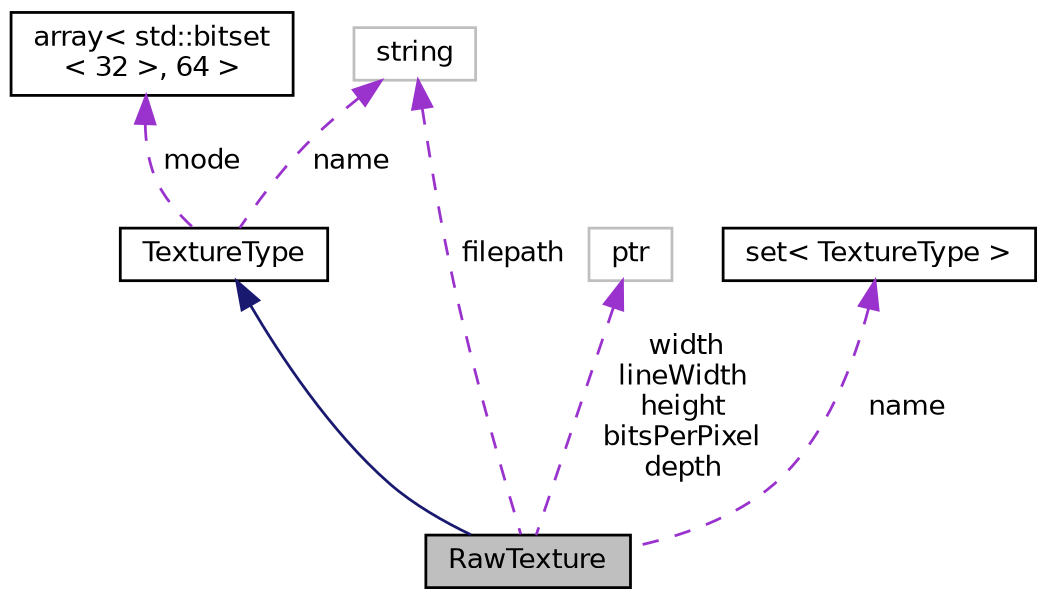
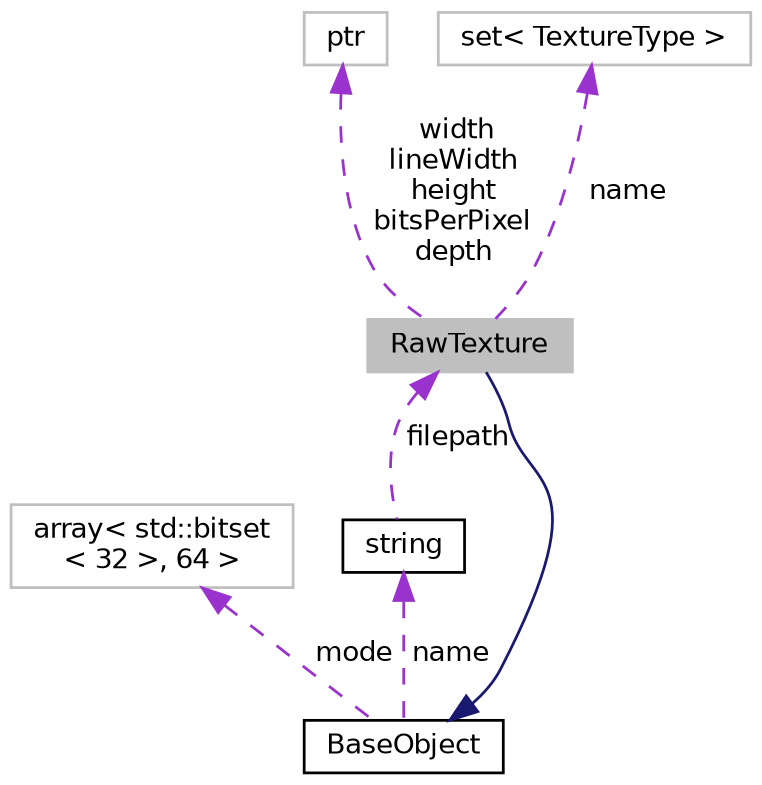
node "array< std::bitset < 32 >, 64 >": color black -> grey75
node "string": color grey75 -> black
node "TextureType": label "TextureType" -> "BaseObject"
node "set< TextureType >": color black -> grey75
edge "RawTexture" -> "string": reversed
node "RawTexture": color black -> grey75
